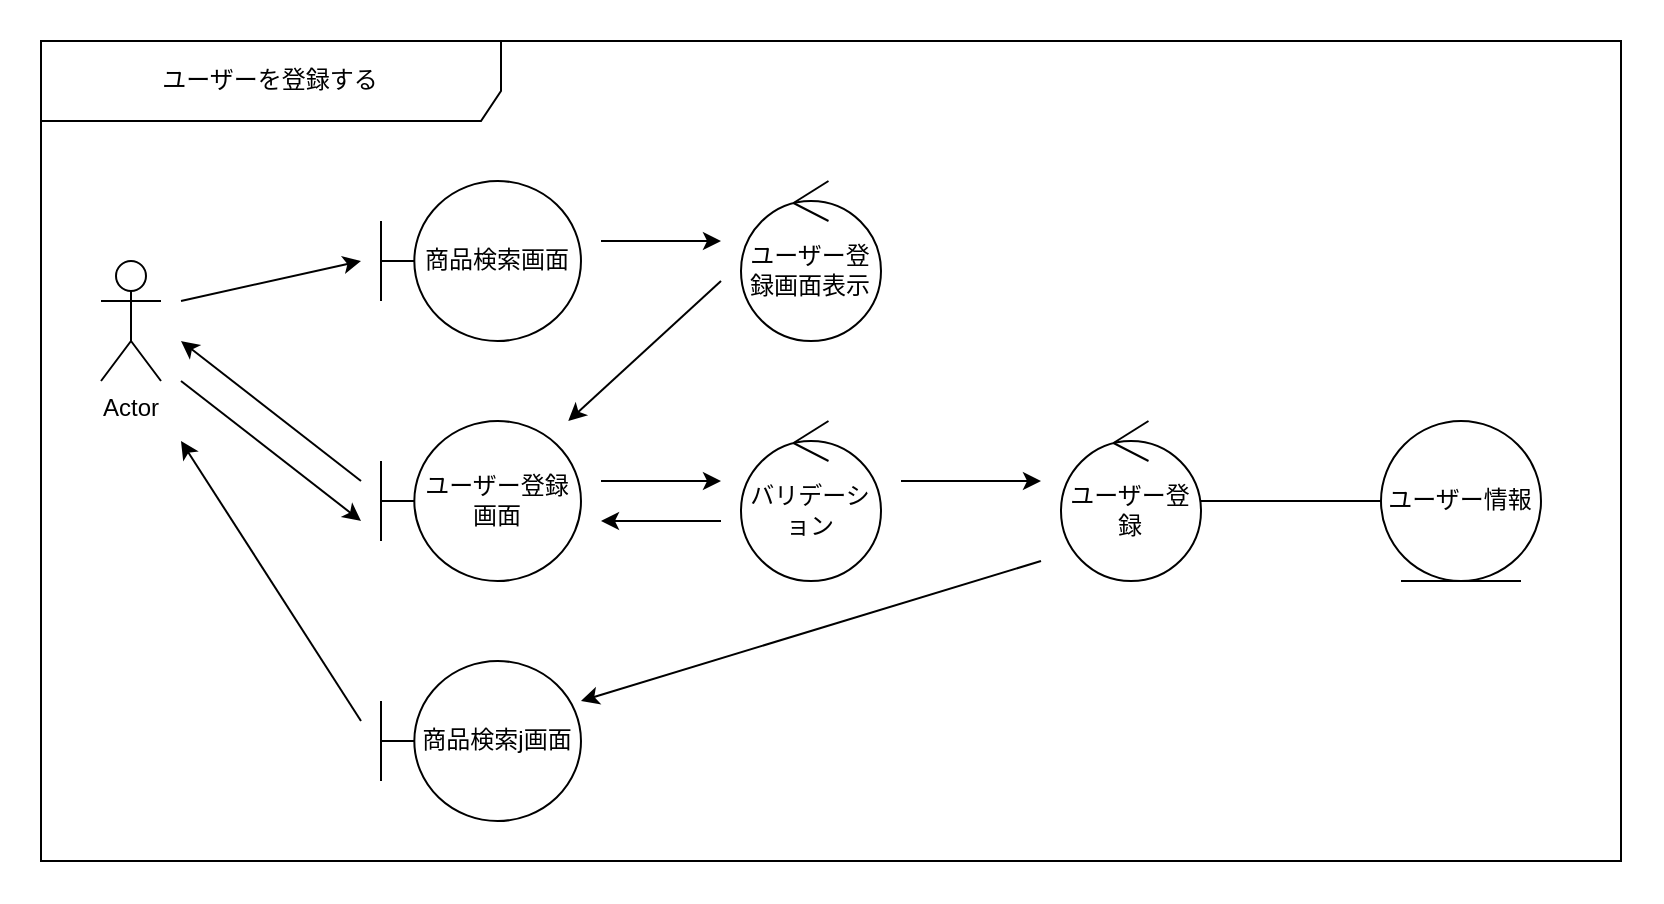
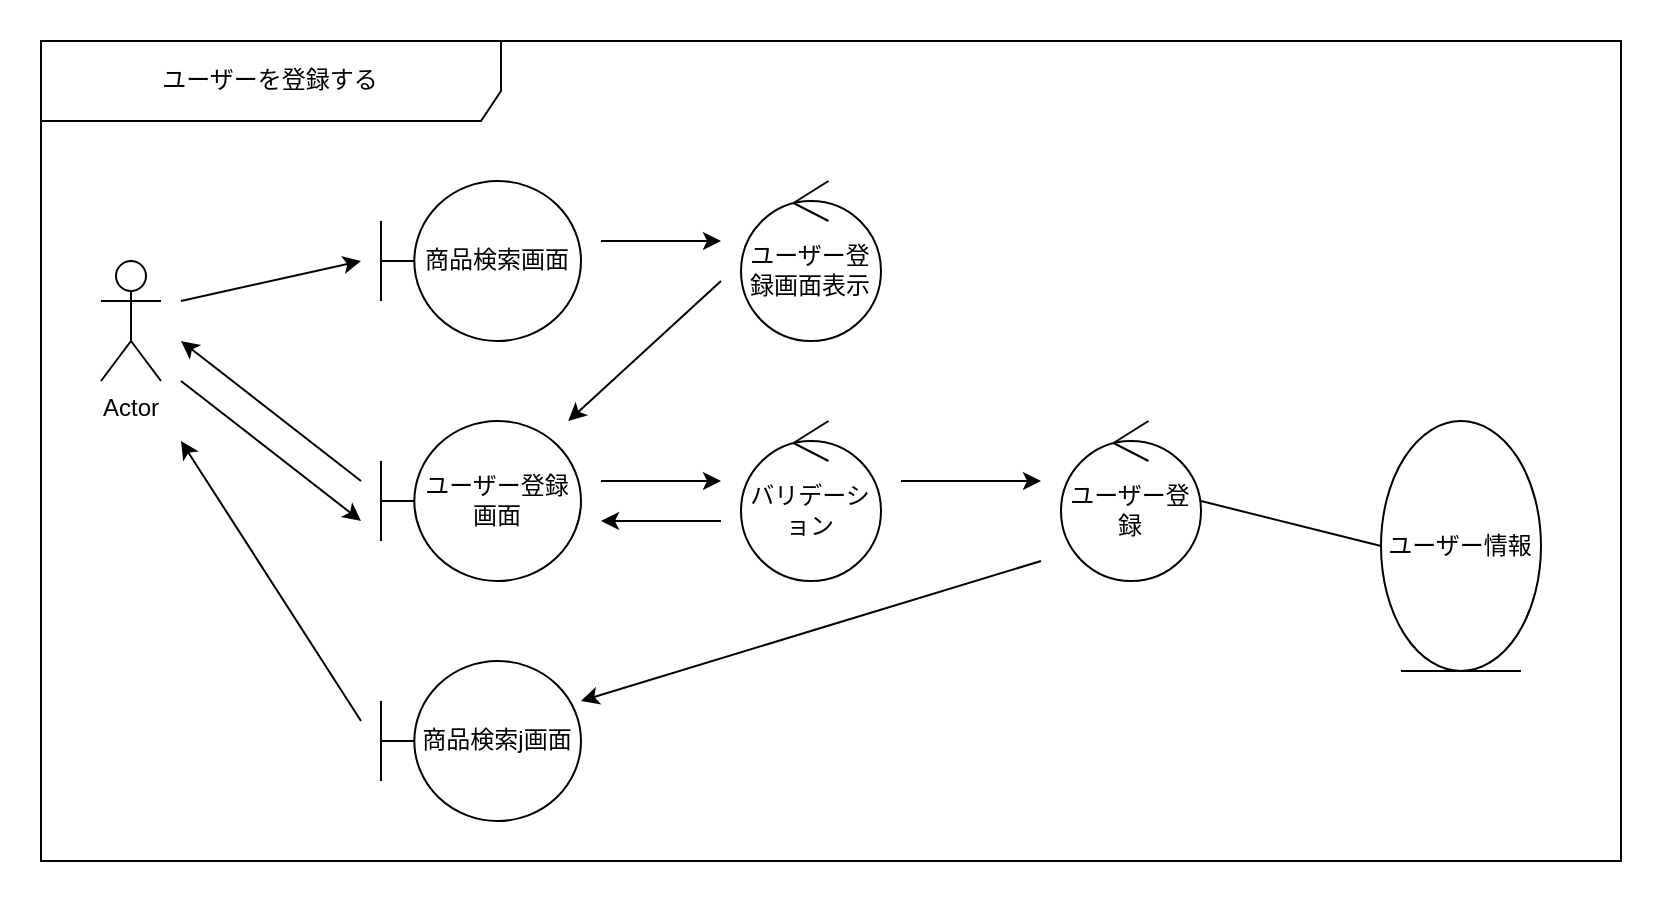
node "ユーザー情報": size 160x160 -> 160x250
